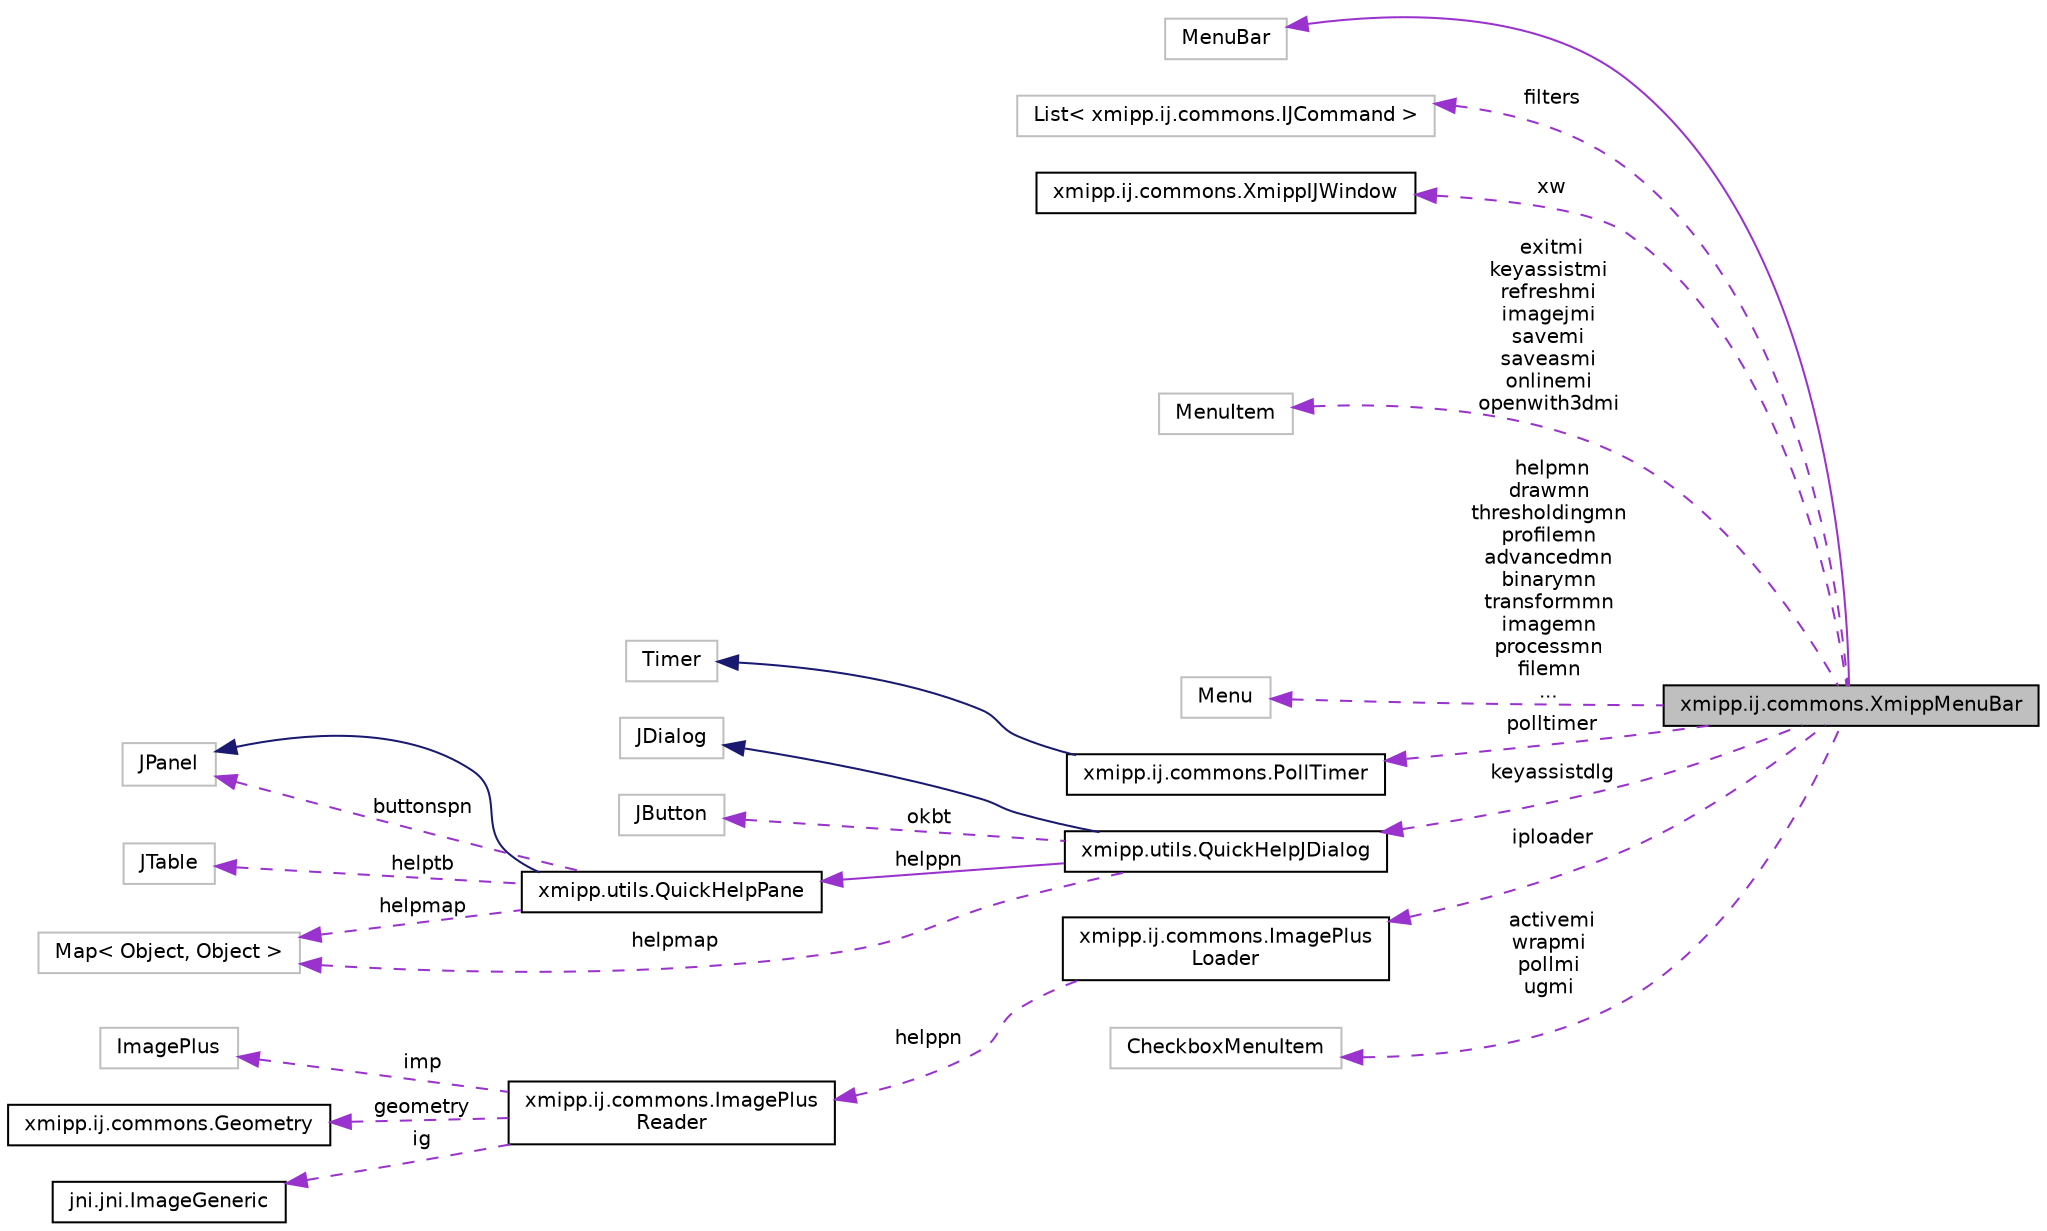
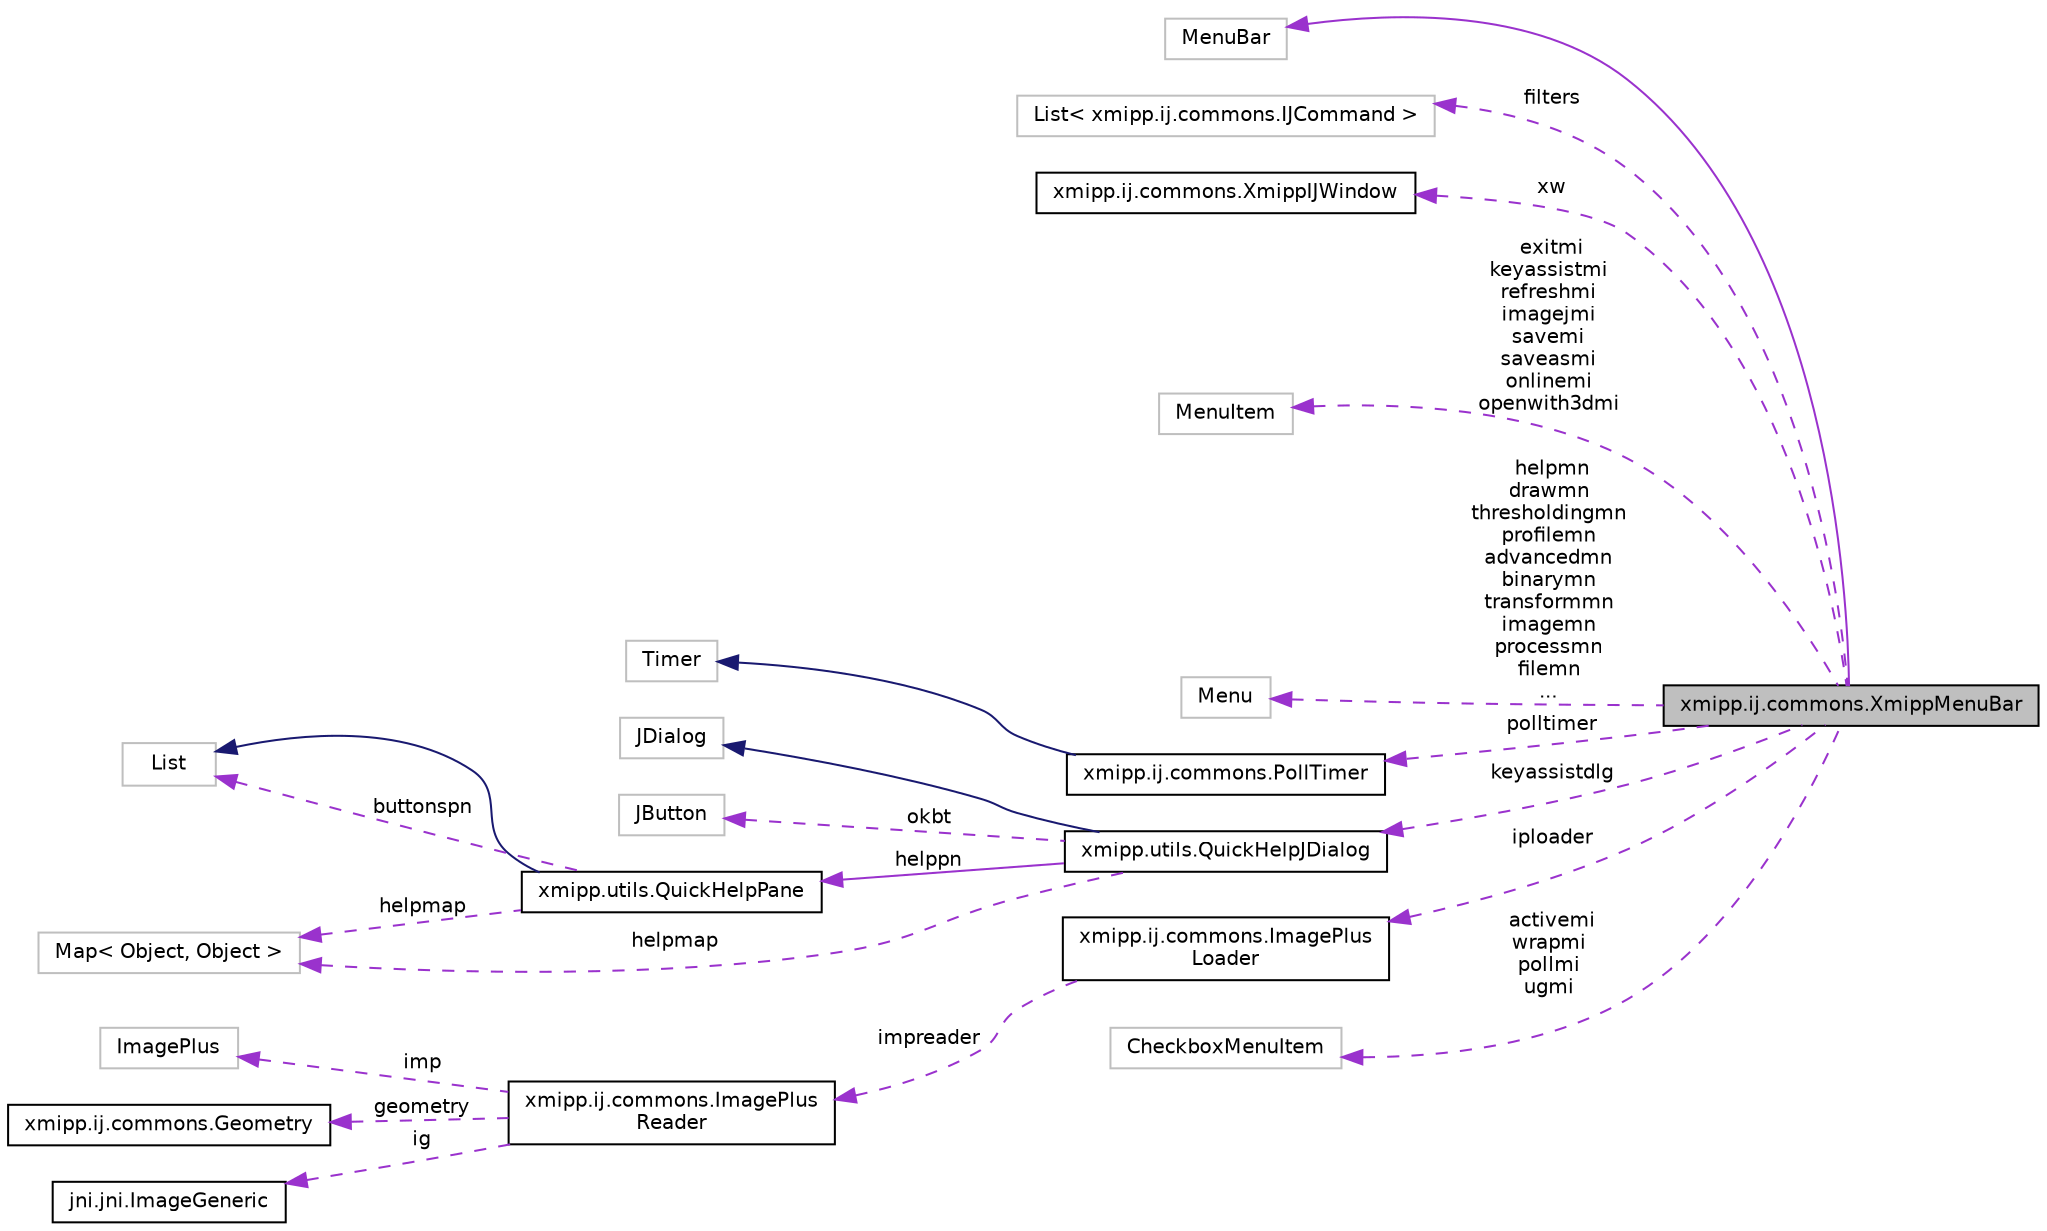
node "JPanel": label "JPanel" -> "List"
node "JTable": removed
edge "xmipp.ij.commons.ImagePlus Loader" -> "xmipp.ij.commons.ImagePlus Reader": label " helppn" -> " impreader"
